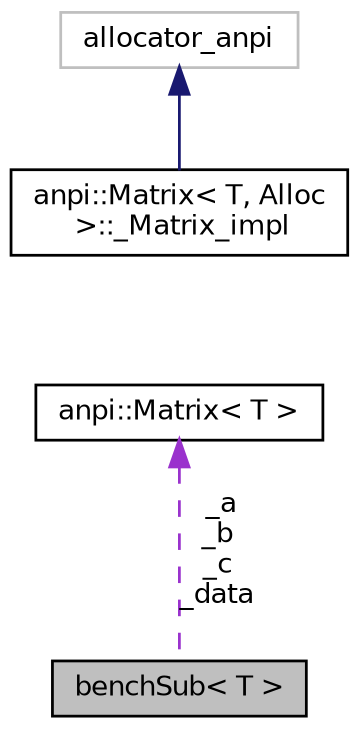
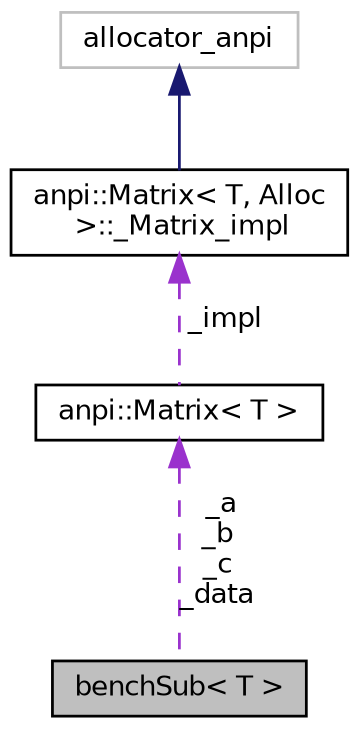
edge "anpi::Matrix< T >" -> "anpi::Matrix< T, Alloc >::_Matrix_impl": added, label "_impl"
